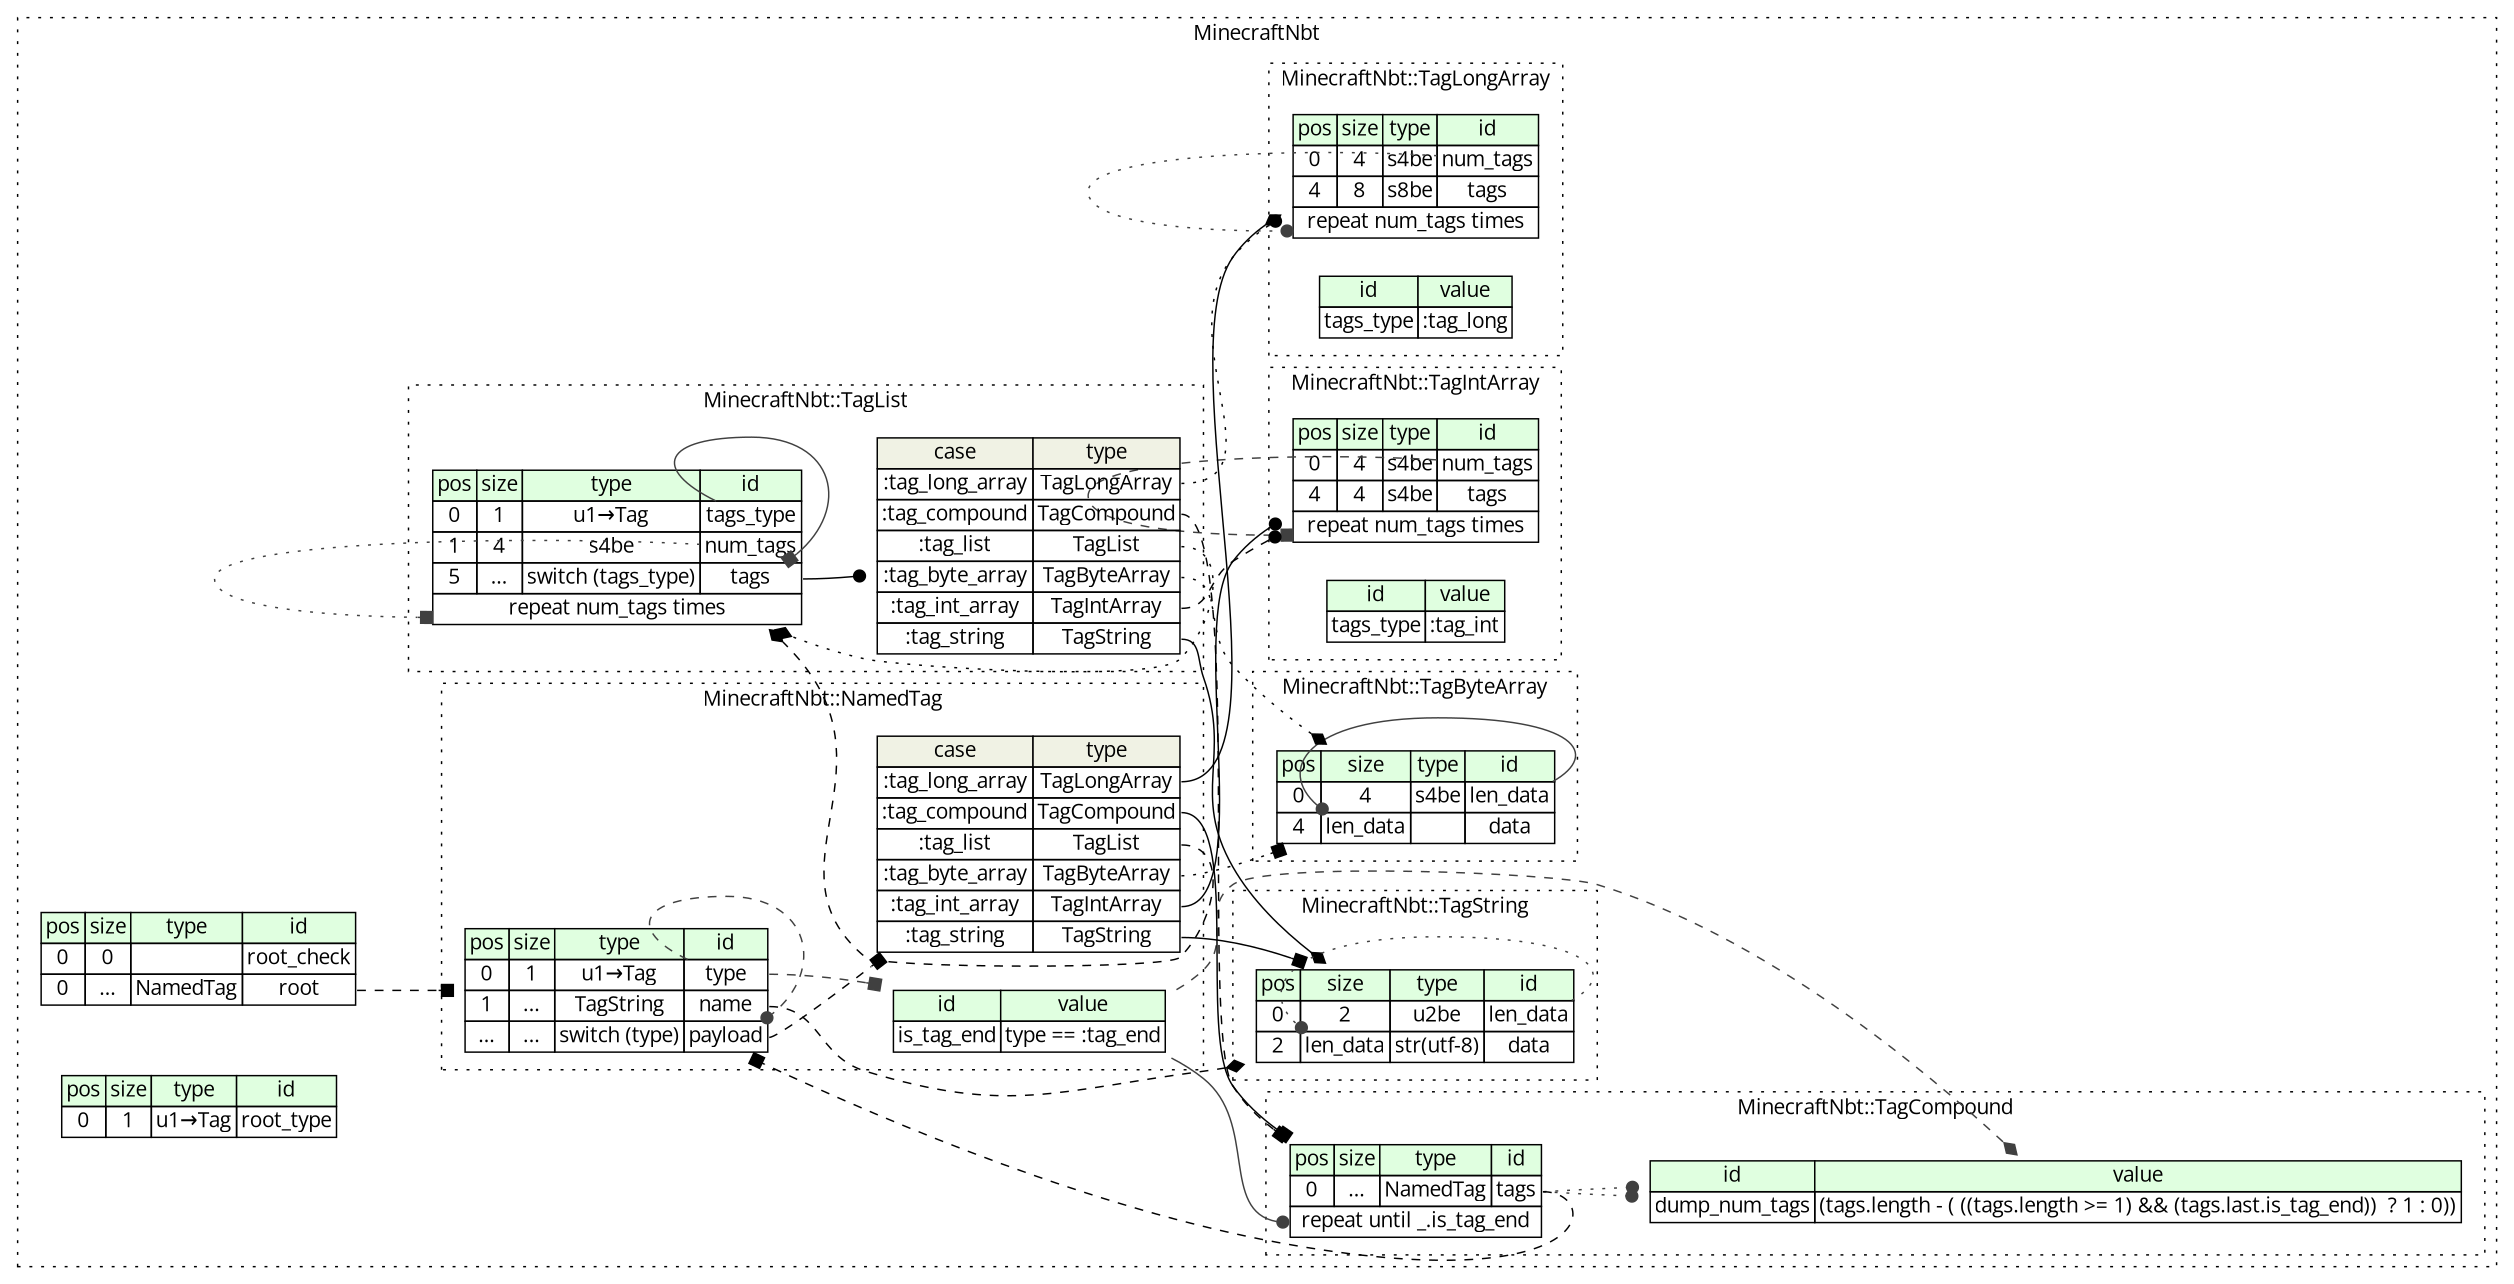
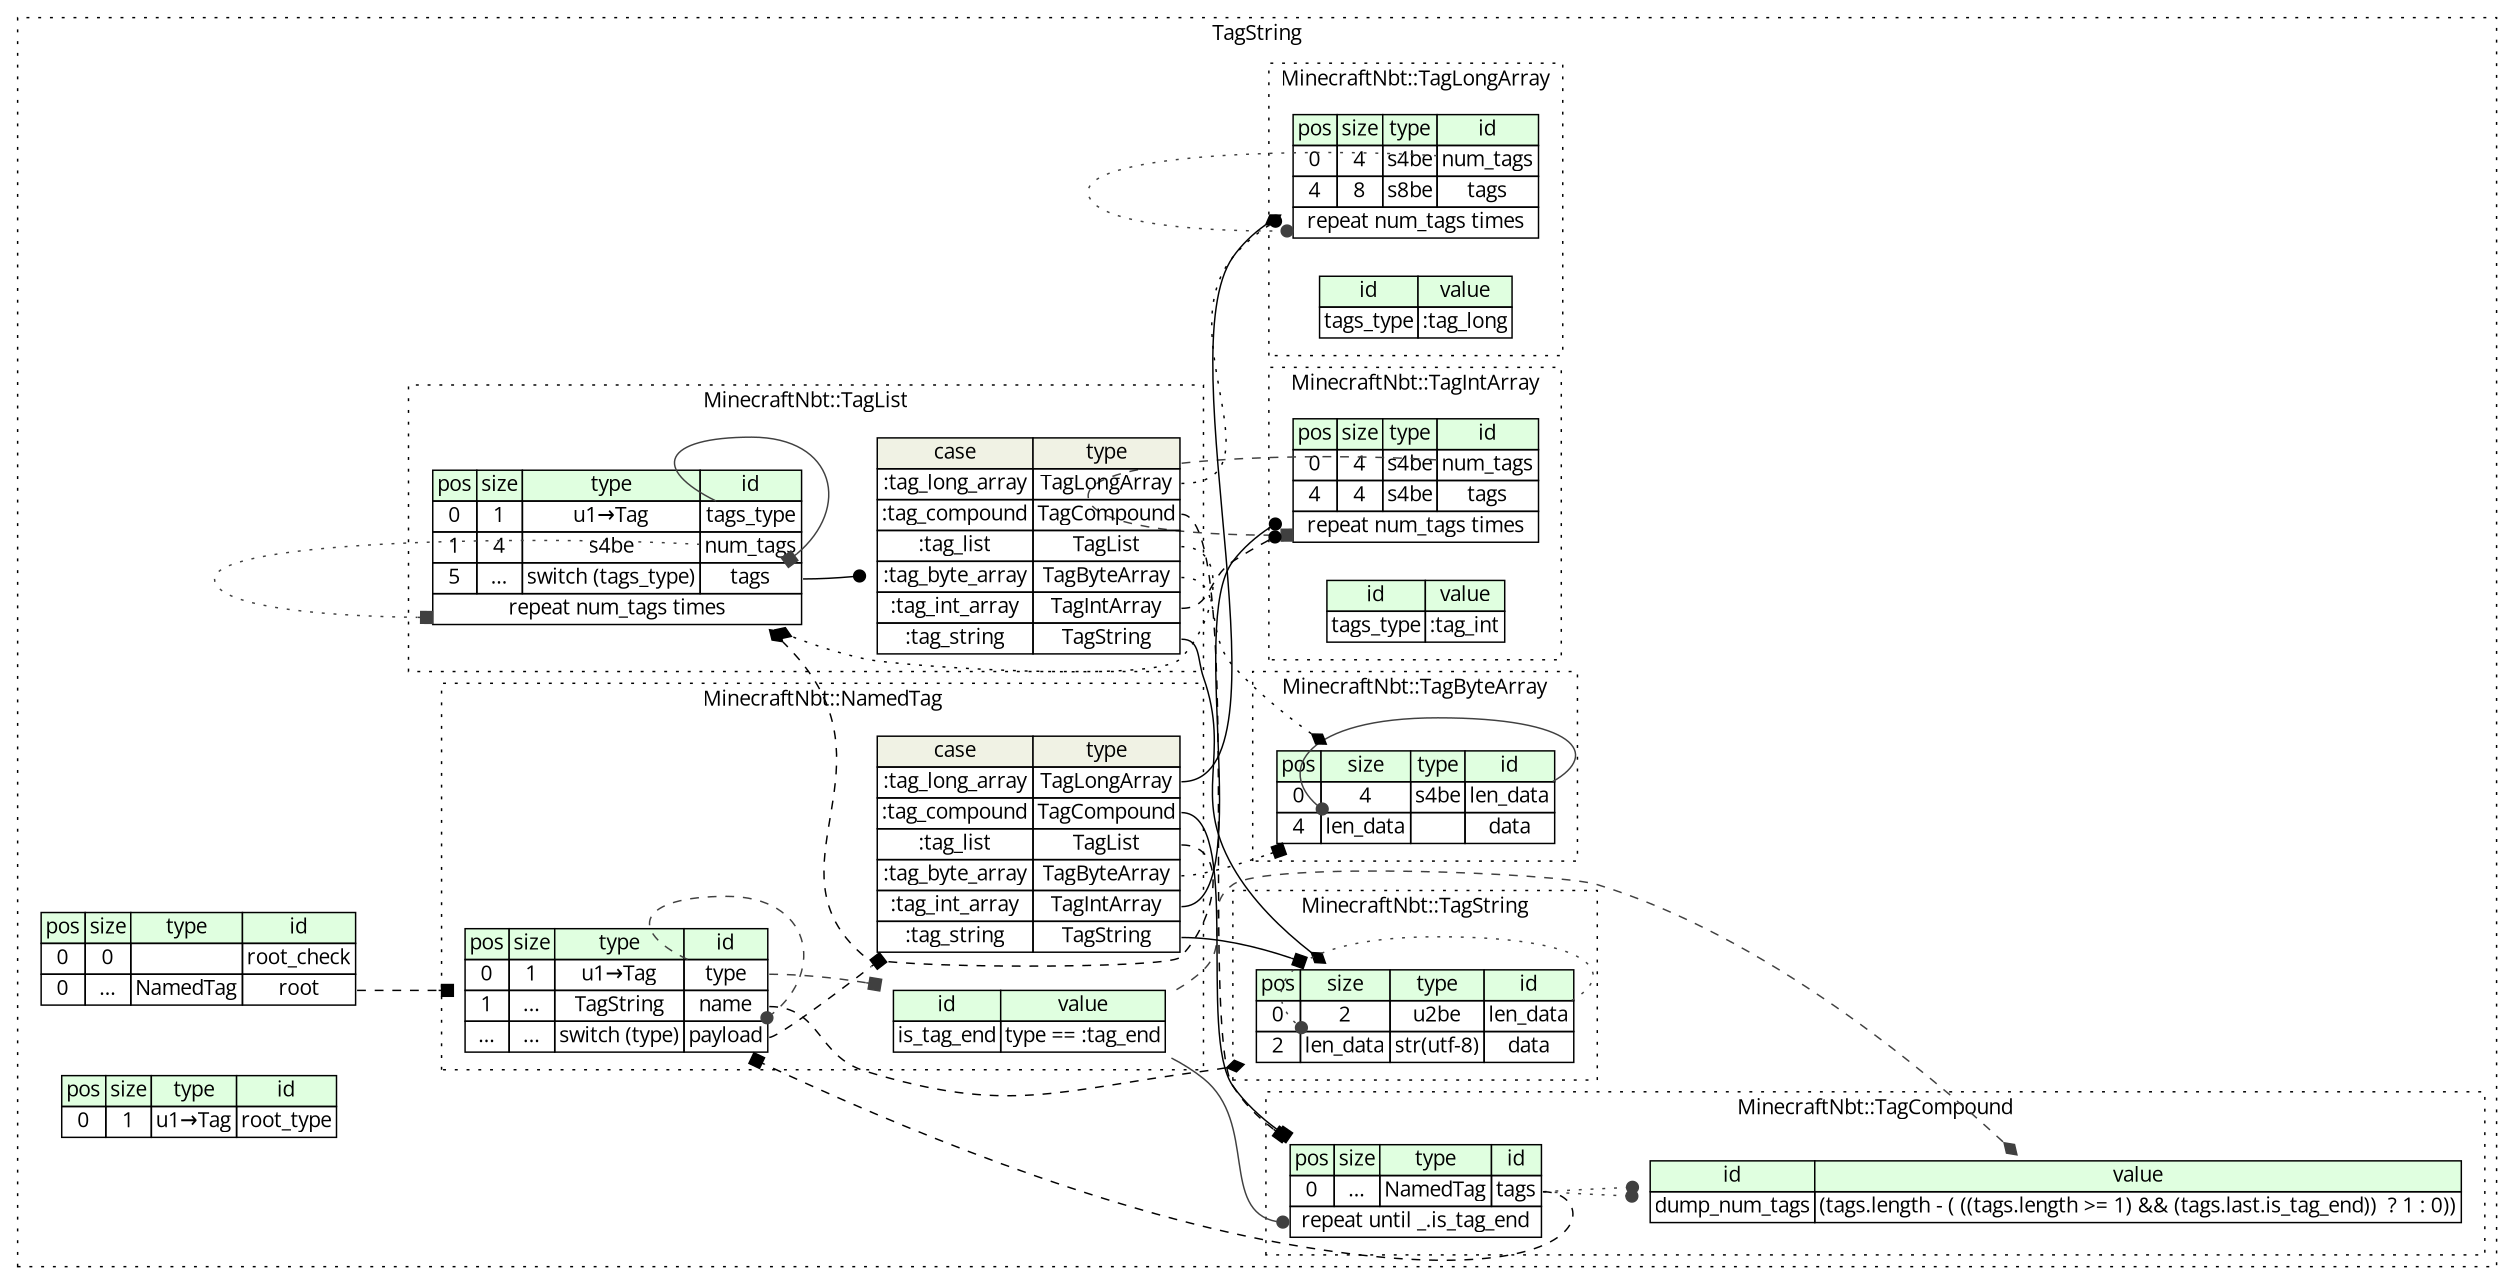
cluster "MinecraftNbt": label "MinecraftNbt" -> "TagString"
